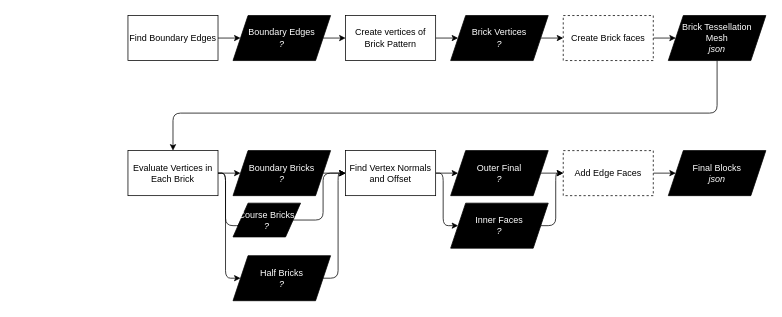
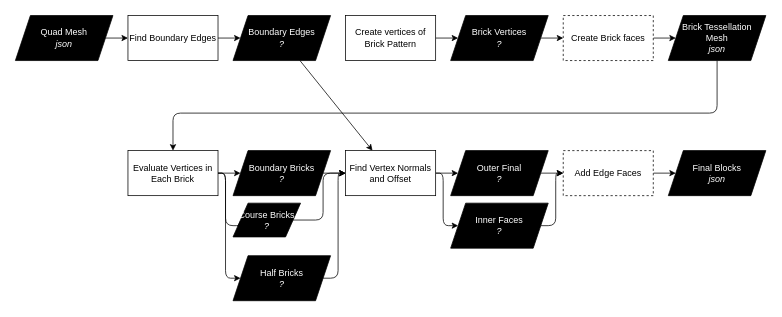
node "Quad Mesh json": added
edge "Quad Mesh json" -> "Find Boundary Edges": added
edge "Boundary Edges ?" -> "Create vertices of Brick Pattern": now "Boundary Edges ?" -> "Find Vertex Normals and Offset"
